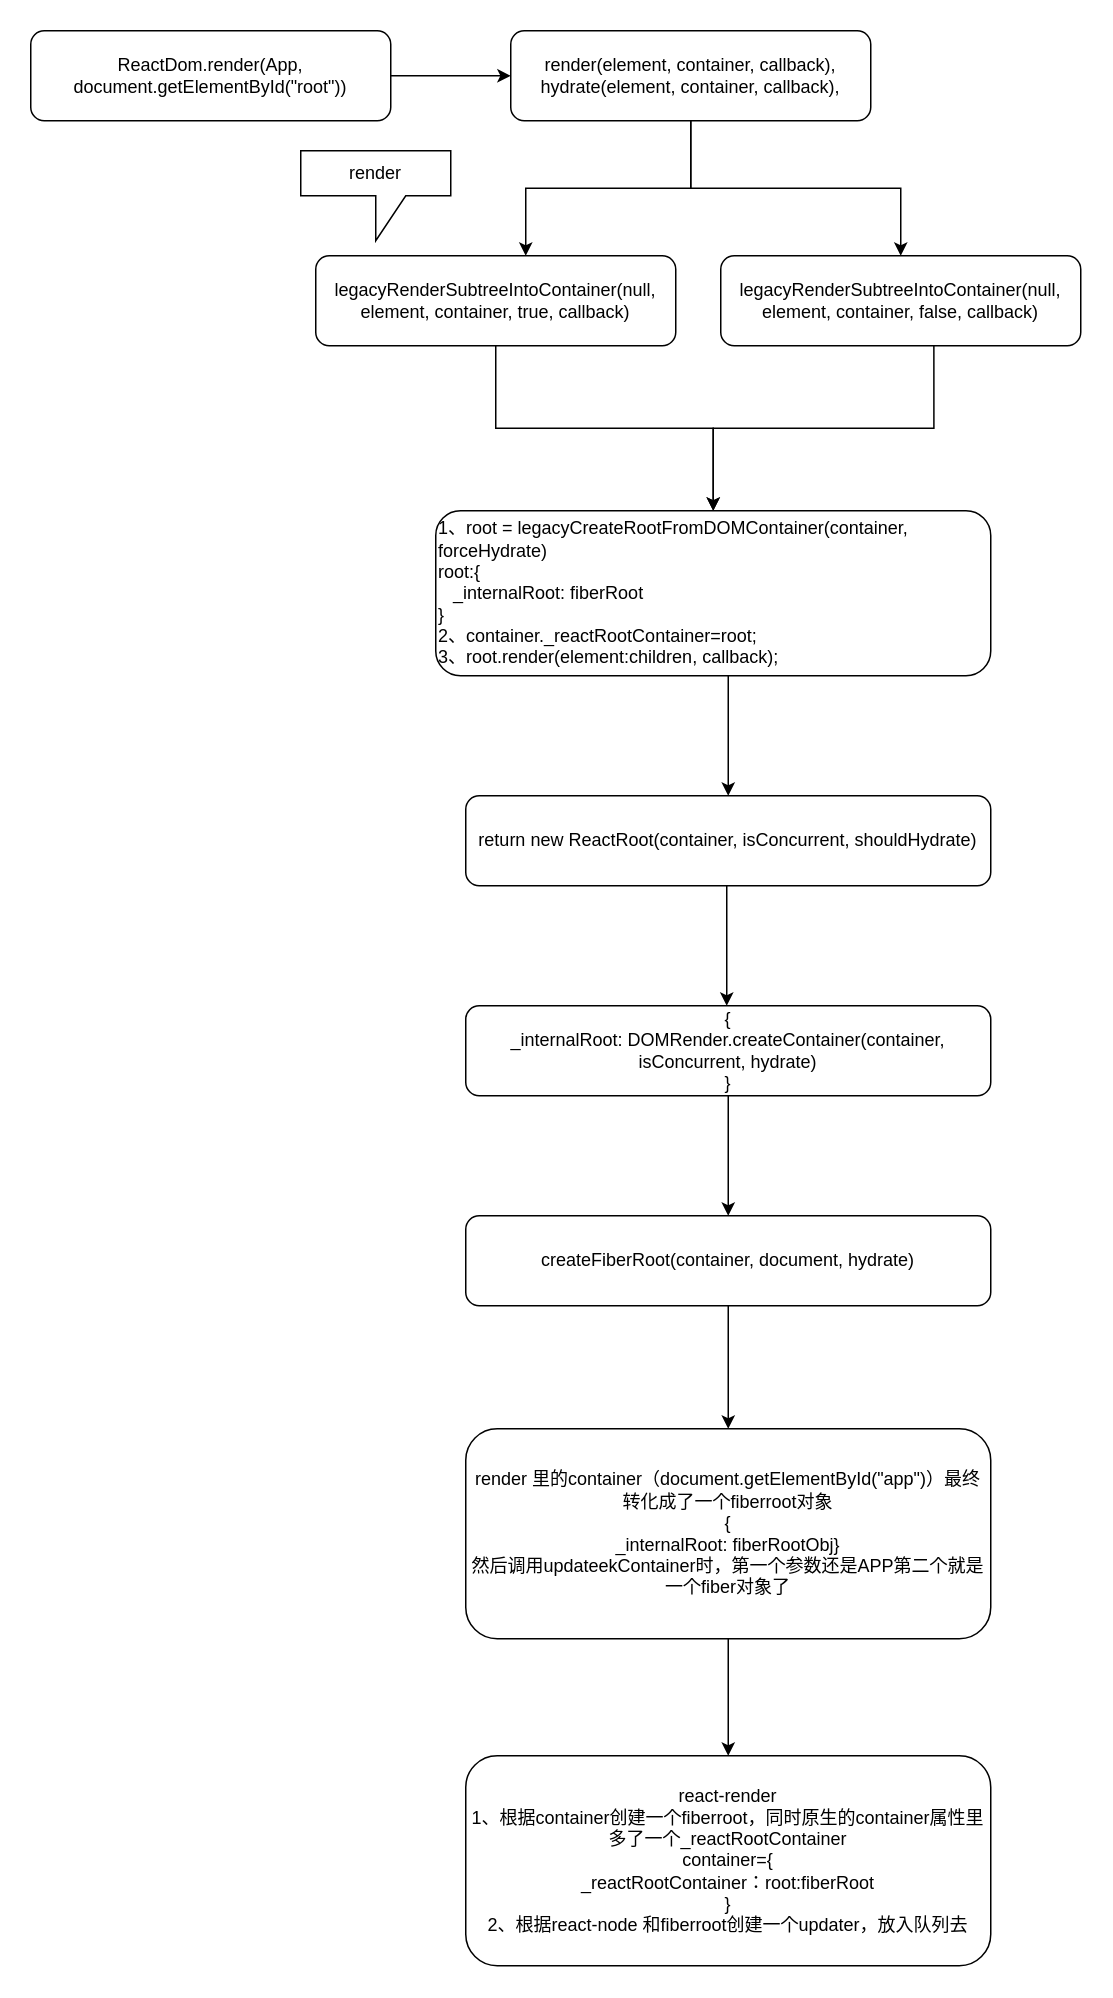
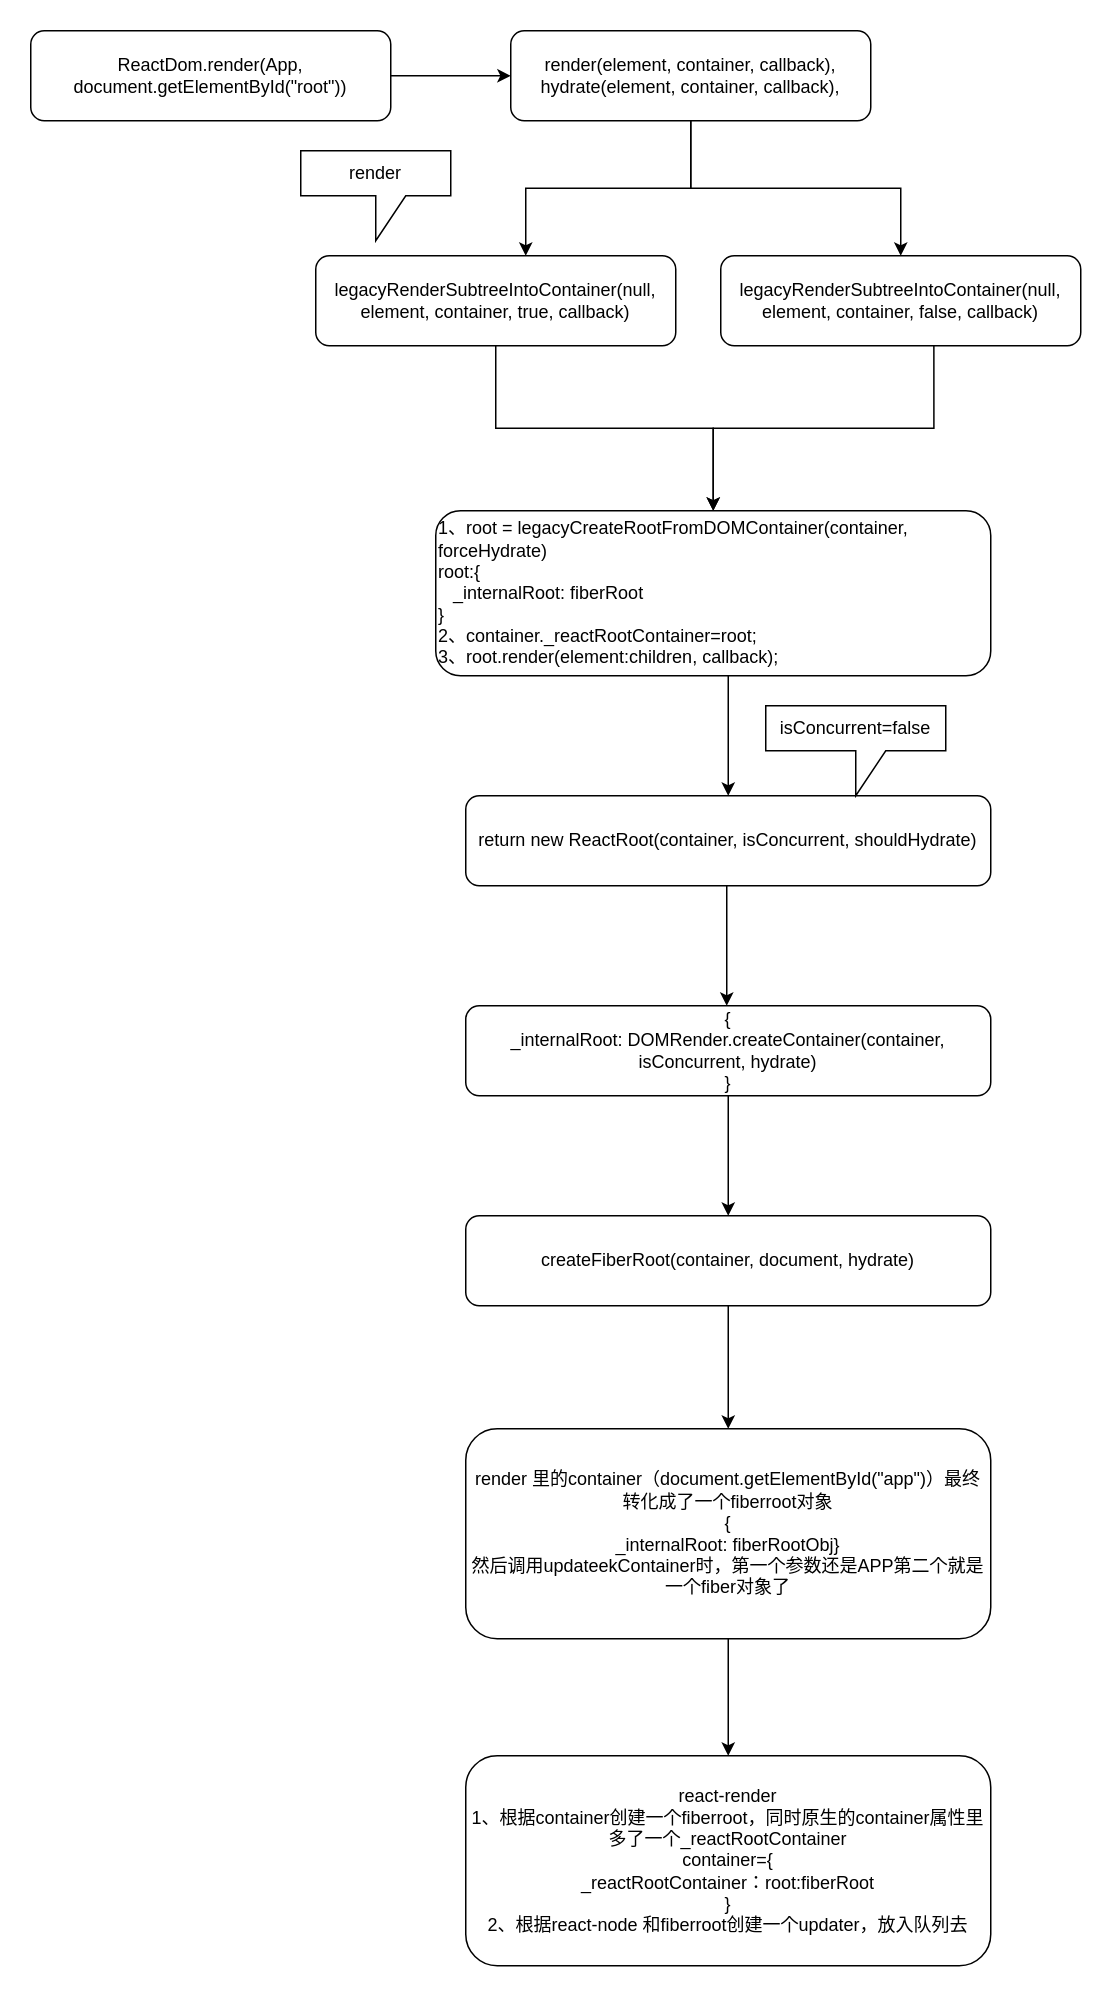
node "isConcurrent=false": added
